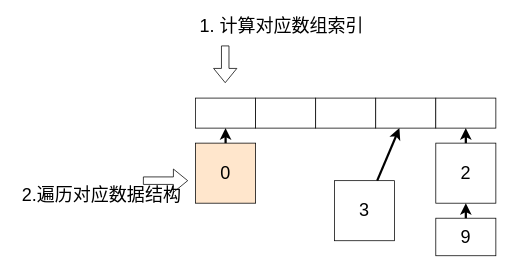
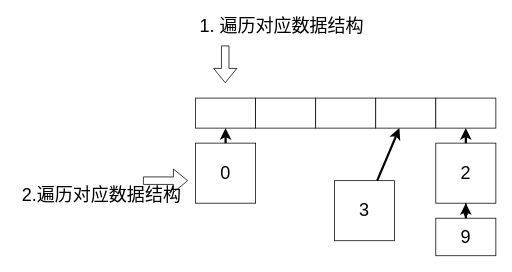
node "1. 计算对应数组索引": label "1. 计算对应数组索引" -> "1. 遍历对应数据结构"
node "0": fillcolor #ffe6cc -> #ffffff
edge "2" -> "9": added
